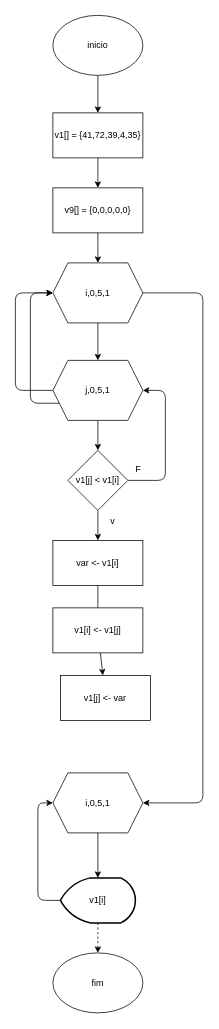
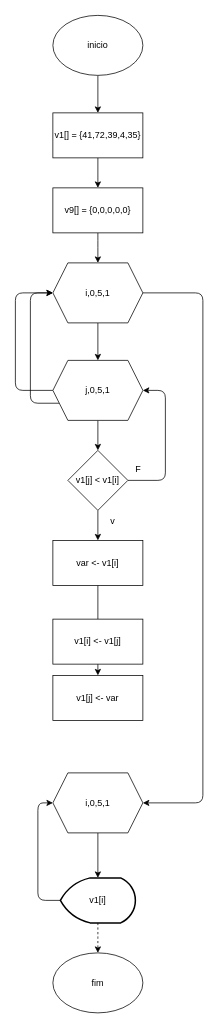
node "v1[i] <- v1[j]": moved (98, 630) -> (98, 642)
node "v1[j] <- var": moved (105, 698) -> (98, 698)
